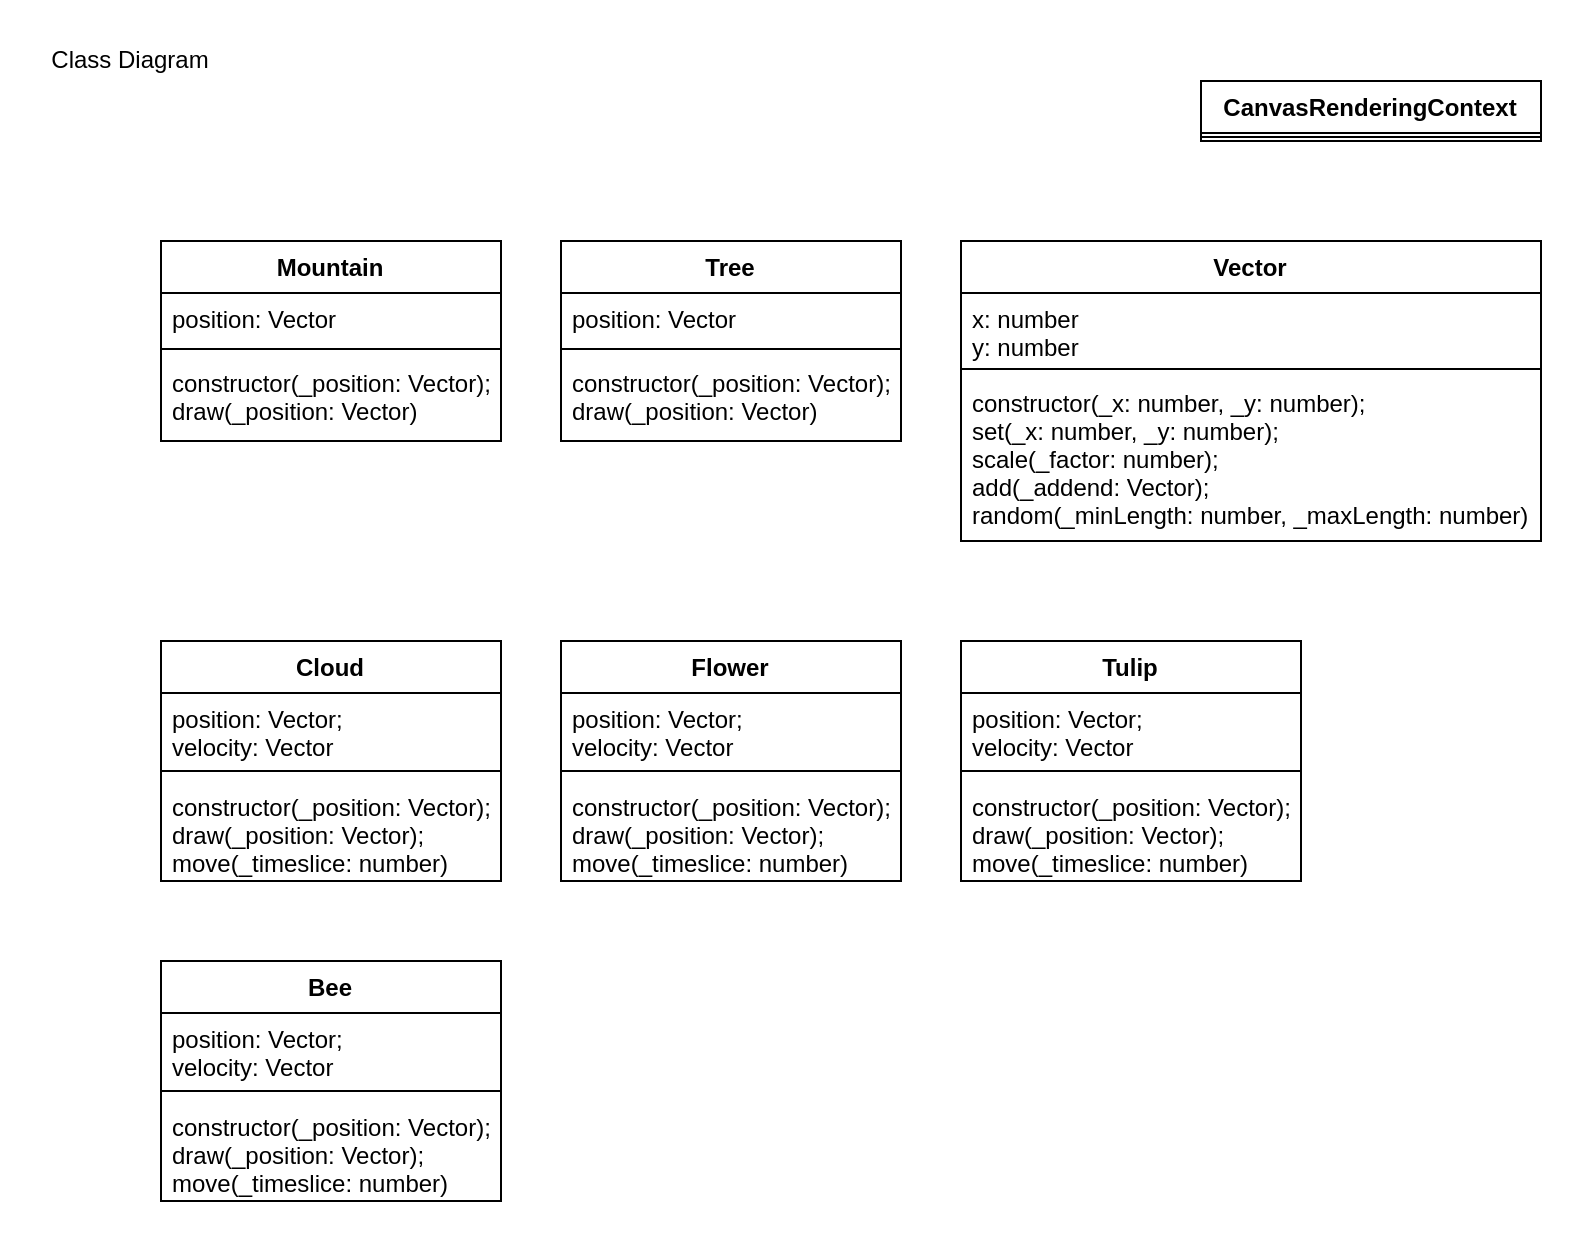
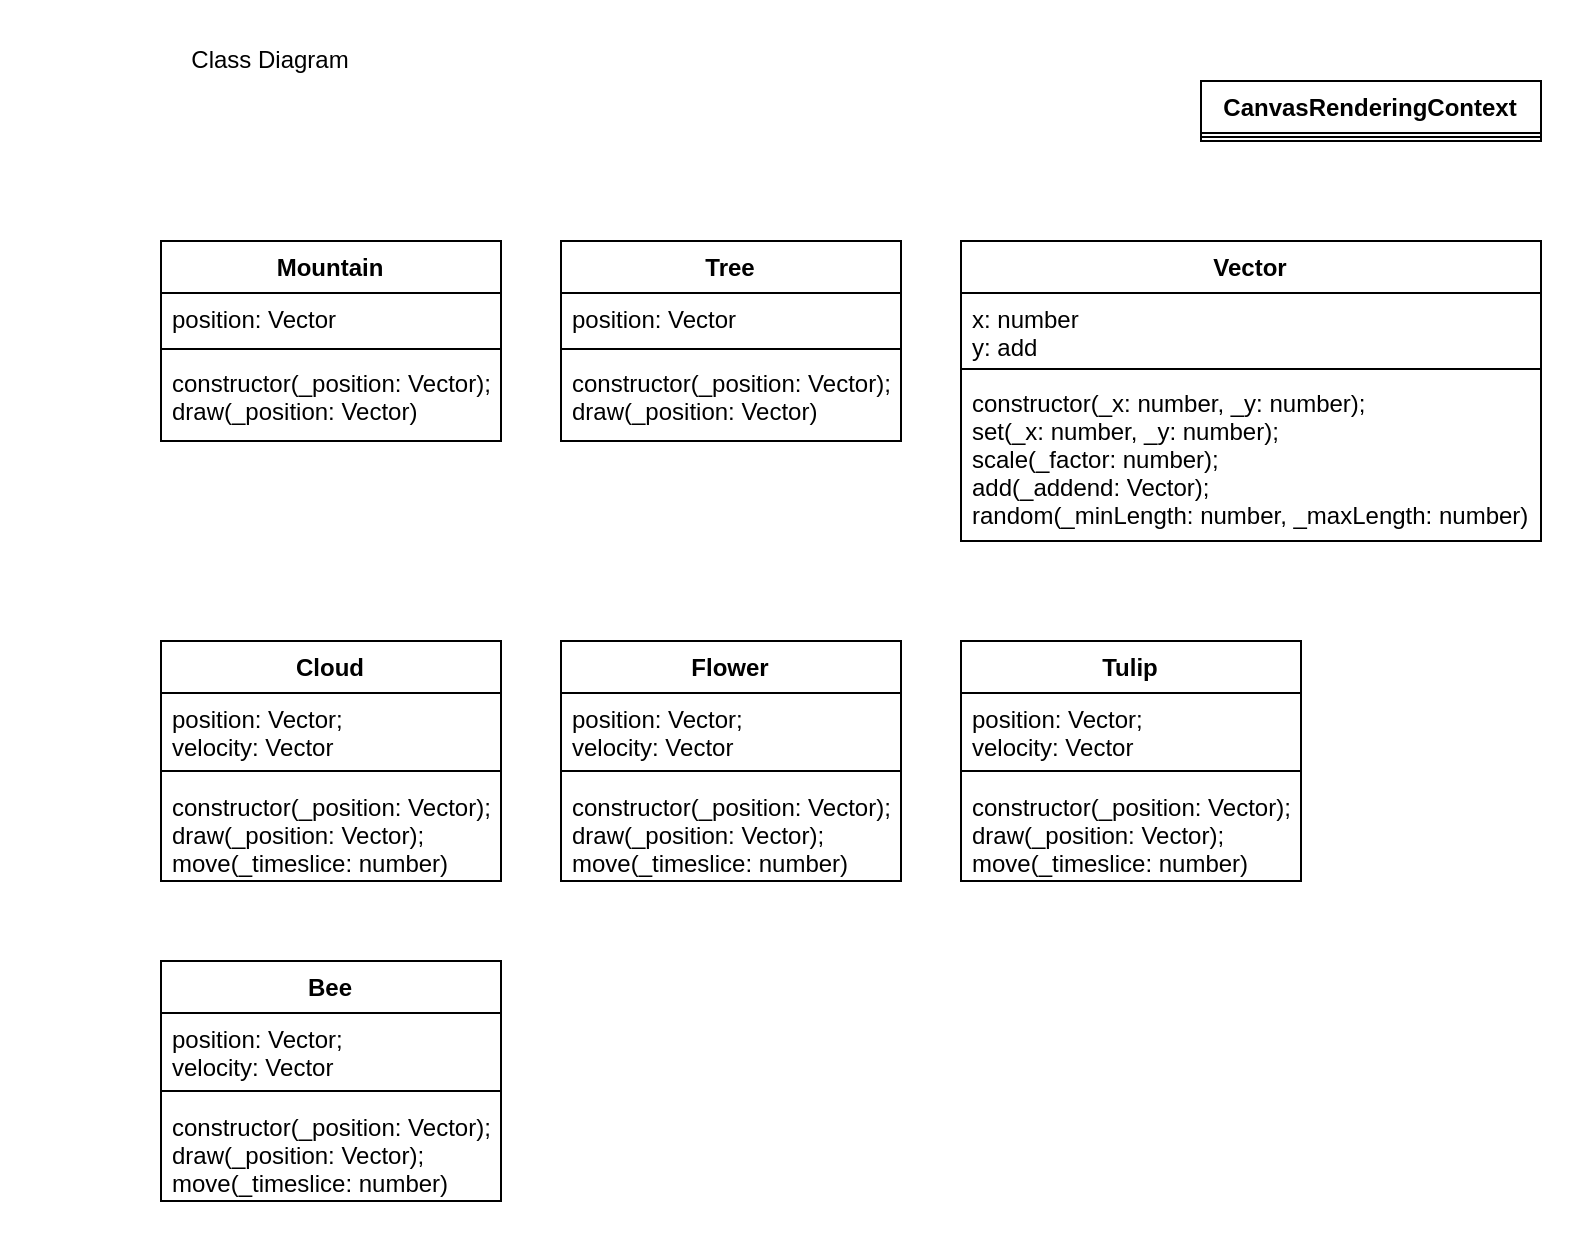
node "Class Diagram": moved (131, 61) -> (271, 61)
node "x: number y: number": label "x: number y: number" -> "x: number y: add"
